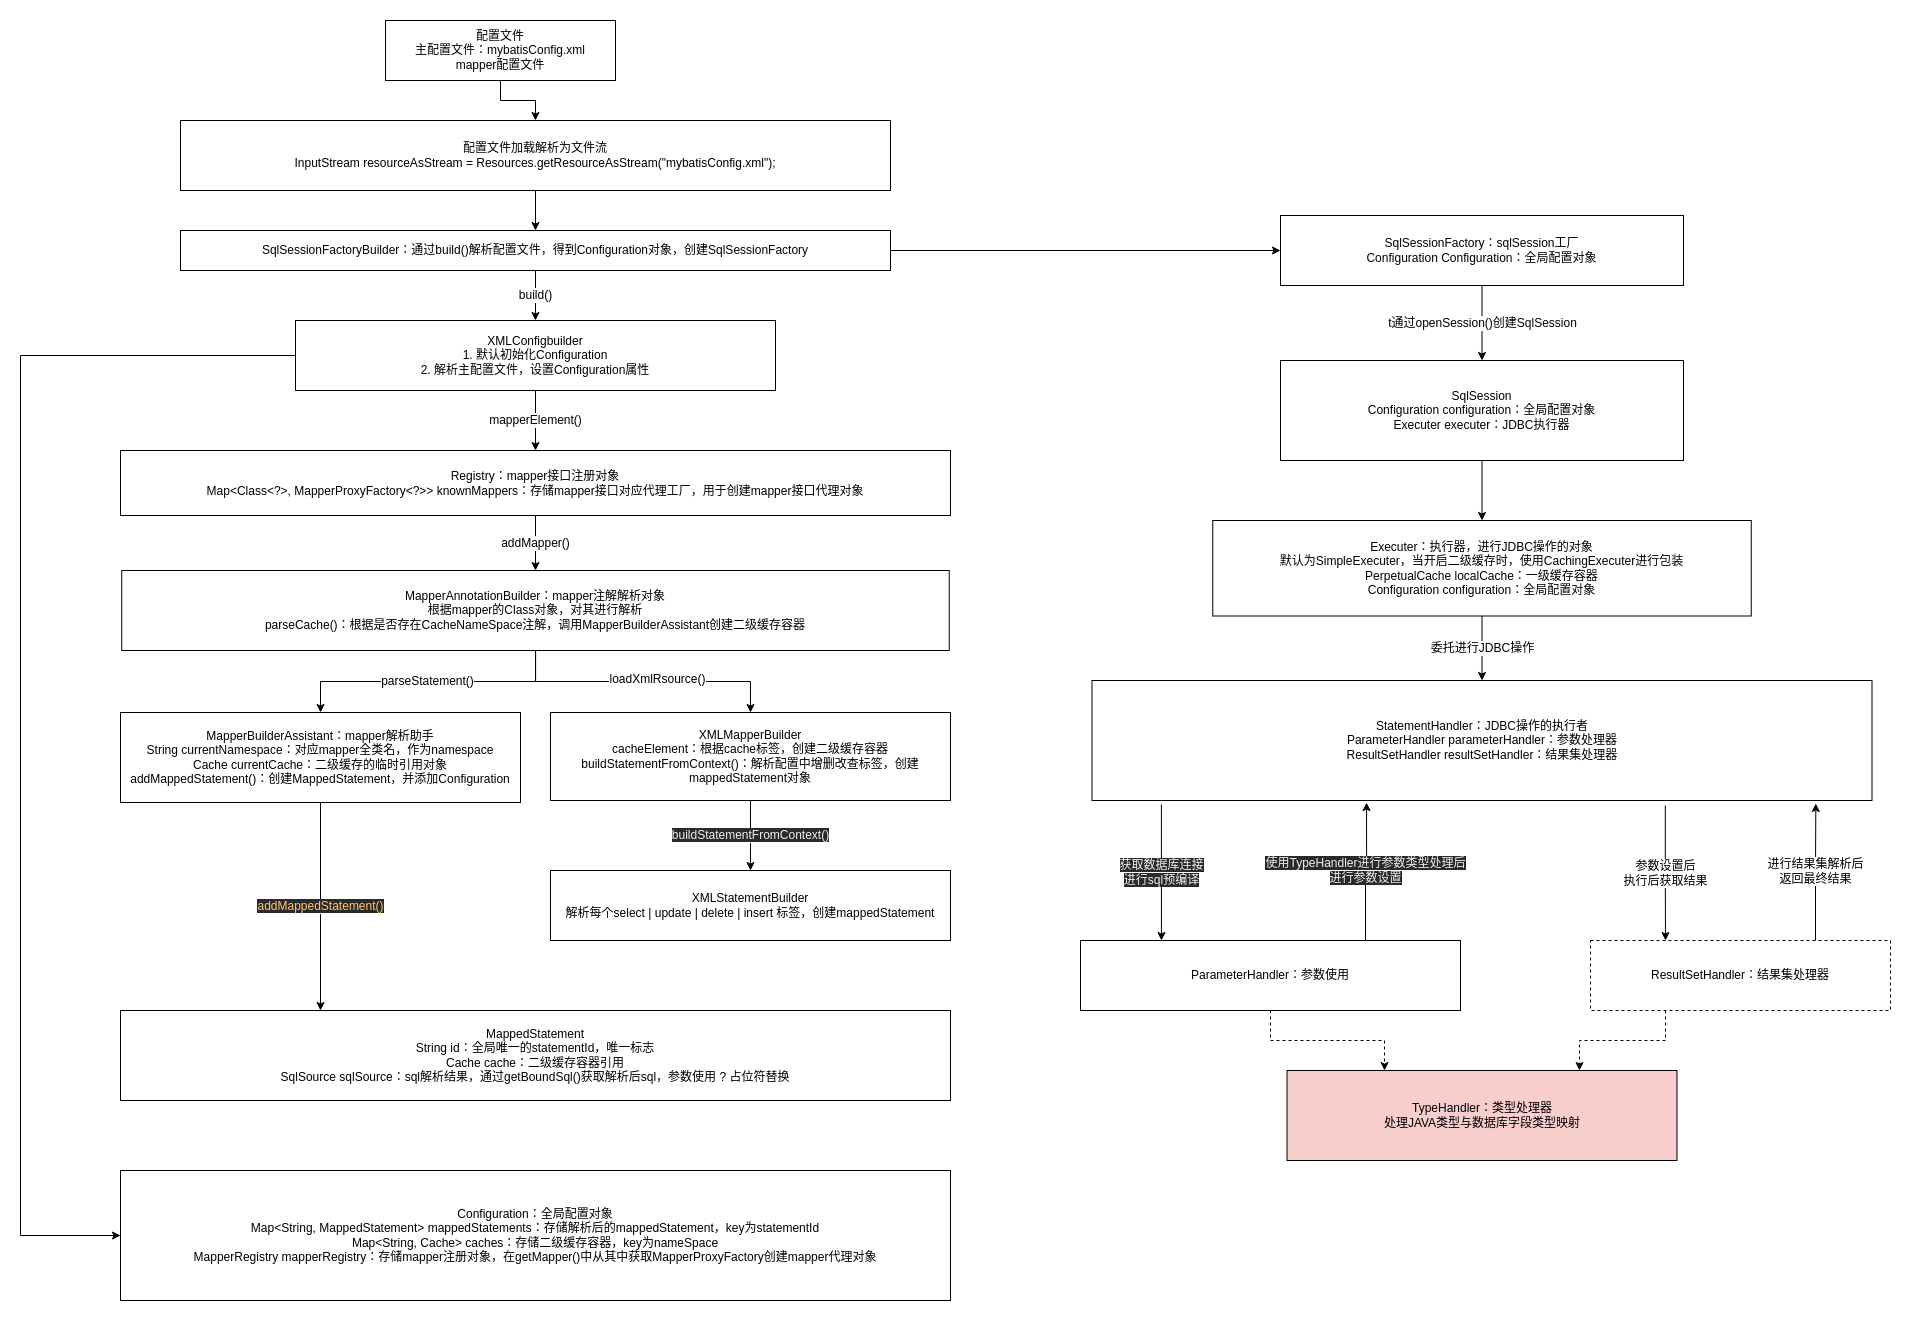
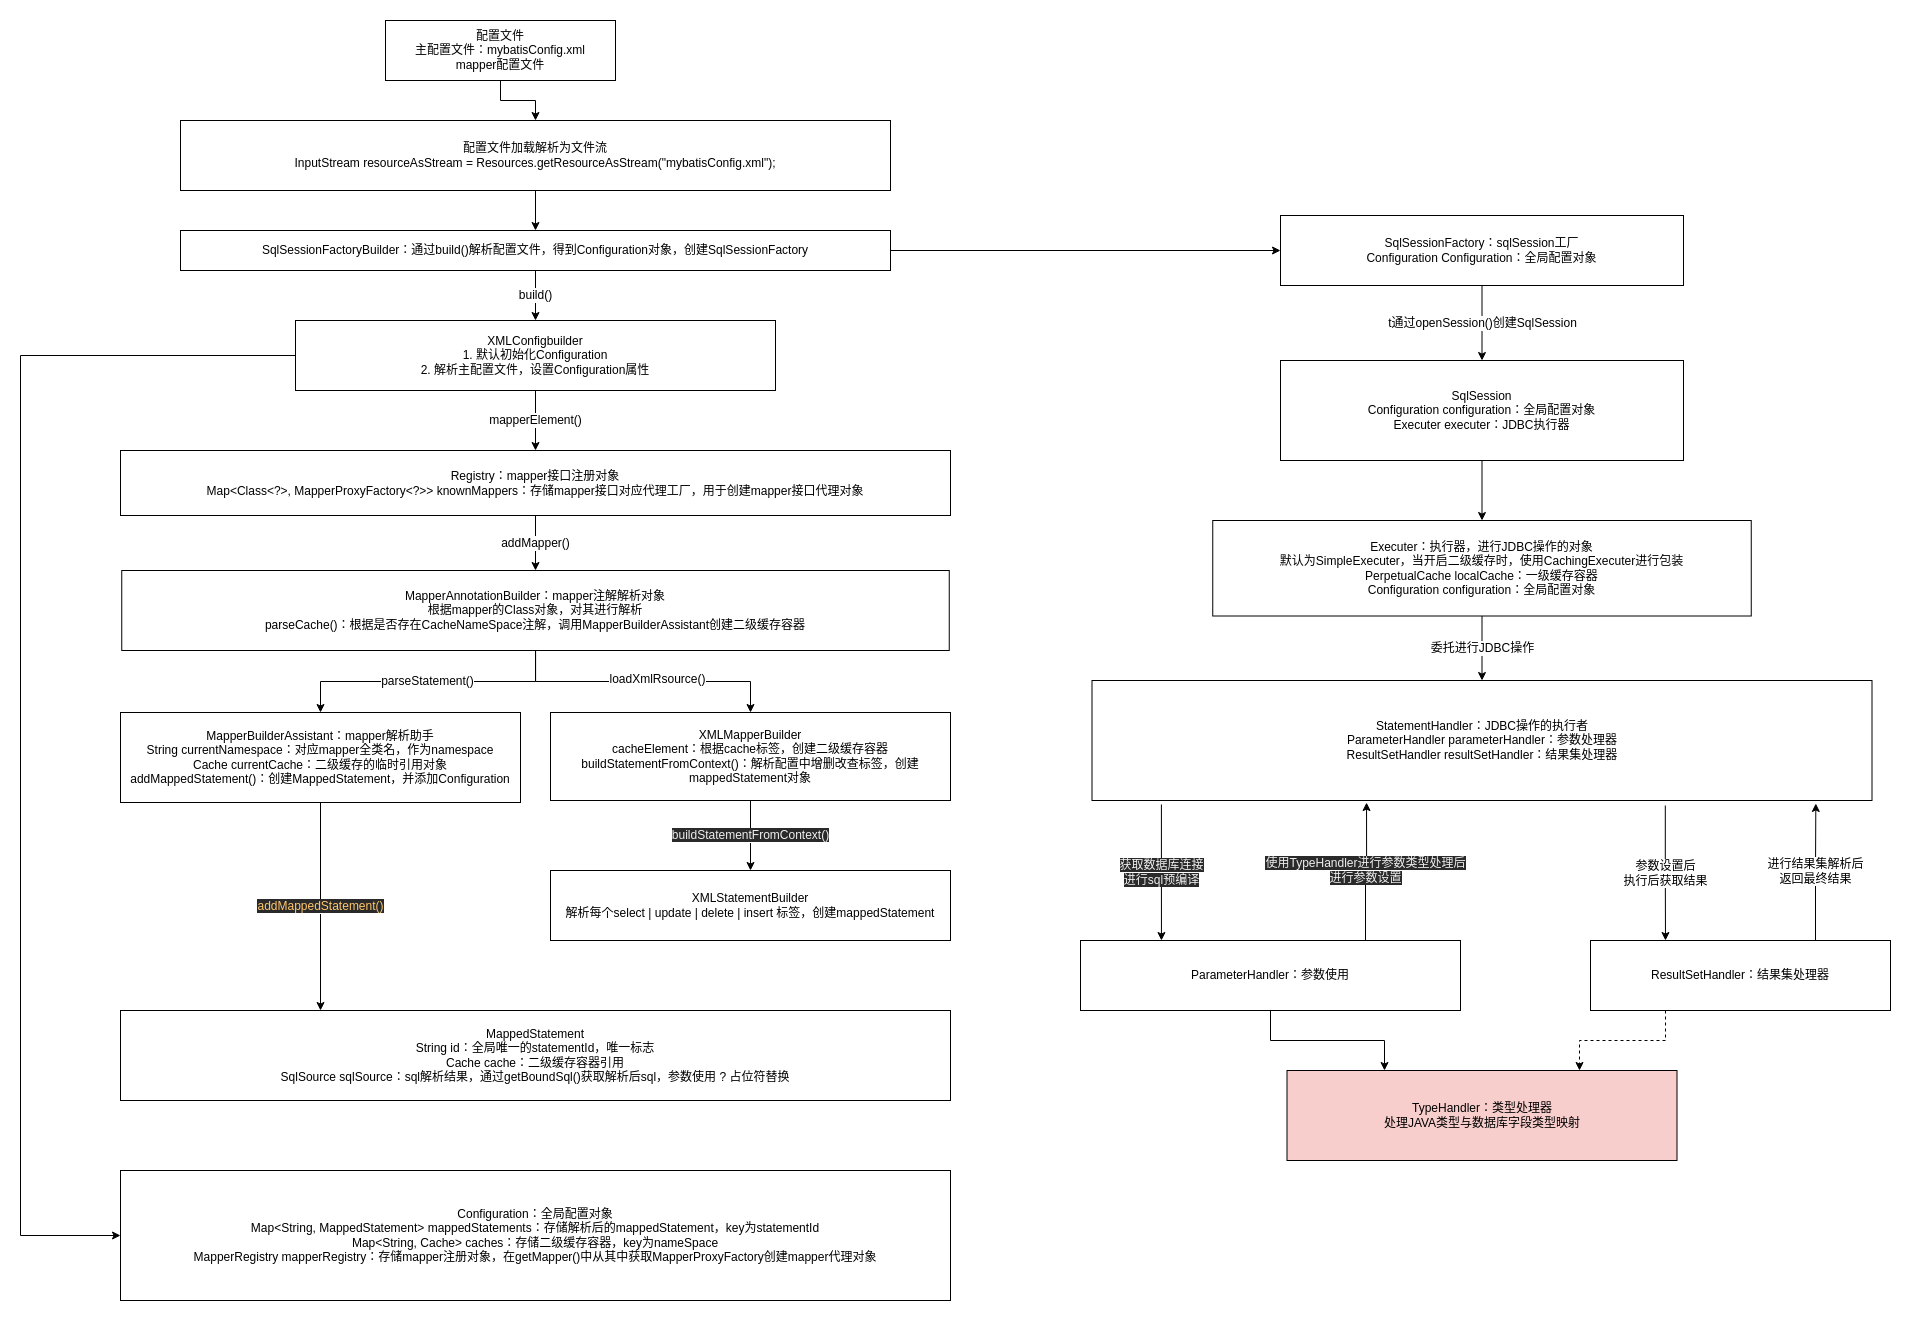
node "ResultSetHandler：结果集处理器": style dashed -> solid
edge "ParameterHandler：参数使用" -> "TypeHandler：类型处理器 处理JAVA类型与数据库字段类型映射": style dashed -> solid
